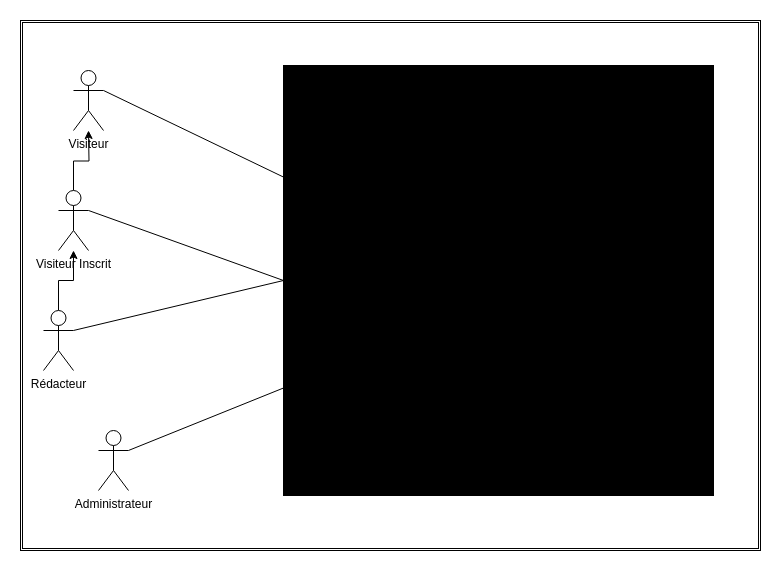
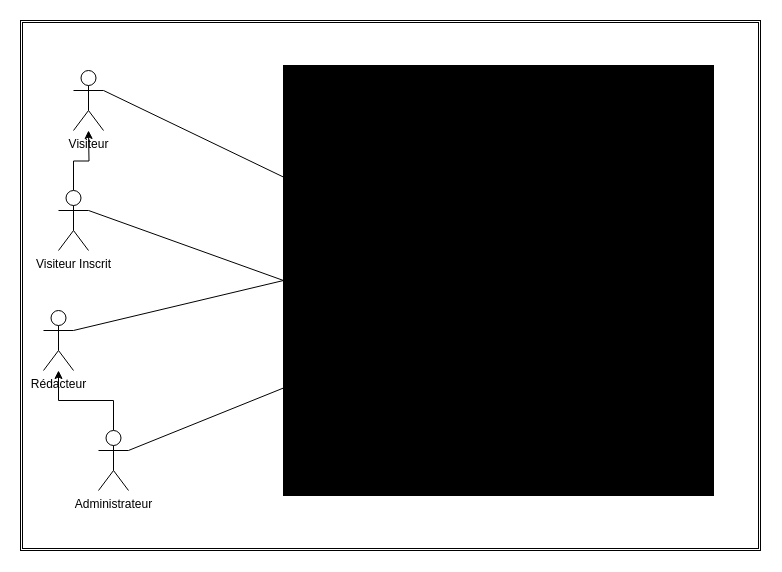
edge "Rédacteur" -> "Visiteur Inscrit": removed
edge "Administrateur" -> "Rédacteur": added
